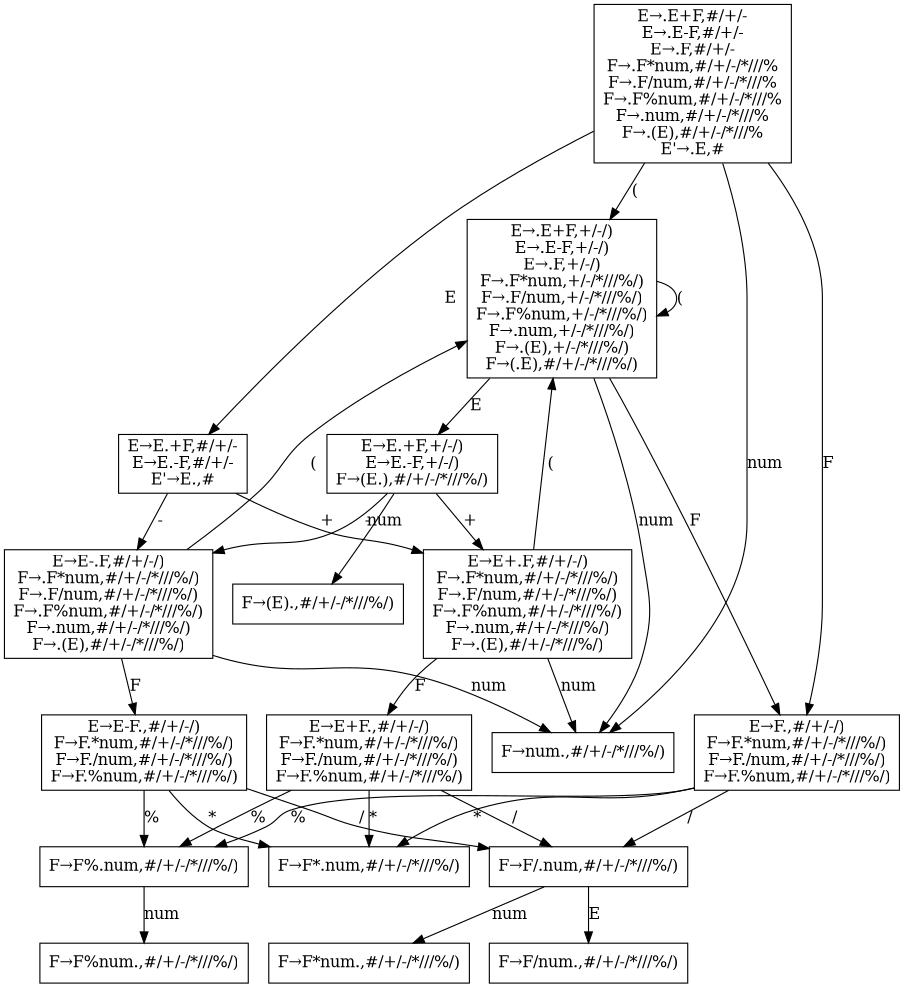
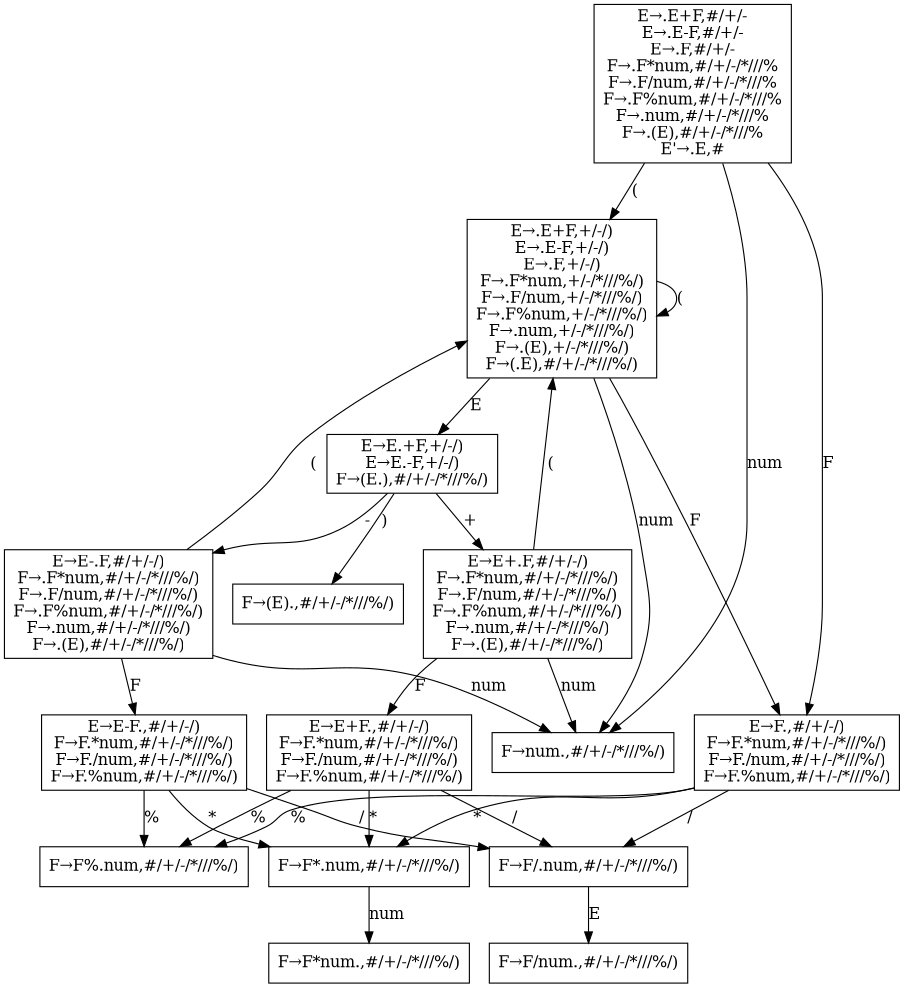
node "E→E.+F,#/+/- E→E.-F,#/+/- E'→E.,#": removed
edge "E→E.+F,+/-/) E→E.-F,+/-/) F→(E.),#/+/-/*///%/)" -> "F→(E).,#/+/-/*///%/)": label "num" -> ")"
edge "F→F/.num,#/+/-/*///%/)" -> "F→F*num.,#/+/-/*///%/)": now "F→F*.num,#/+/-/*///%/)" -> "F→F*num.,#/+/-/*///%/)"
node "F→F%num.,#/+/-/*///%/)": removed
